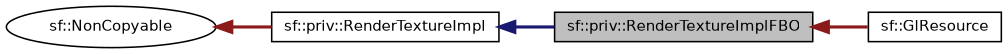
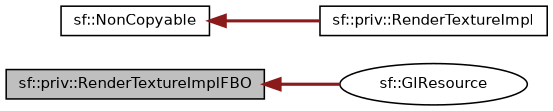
node "sf::NonCopyable": shape ellipse -> box
edge "sf::priv::RenderTextureImplFBO" -> "sf::priv::RenderTextureImpl": removed
node "sf::GlResource": shape box -> ellipse
